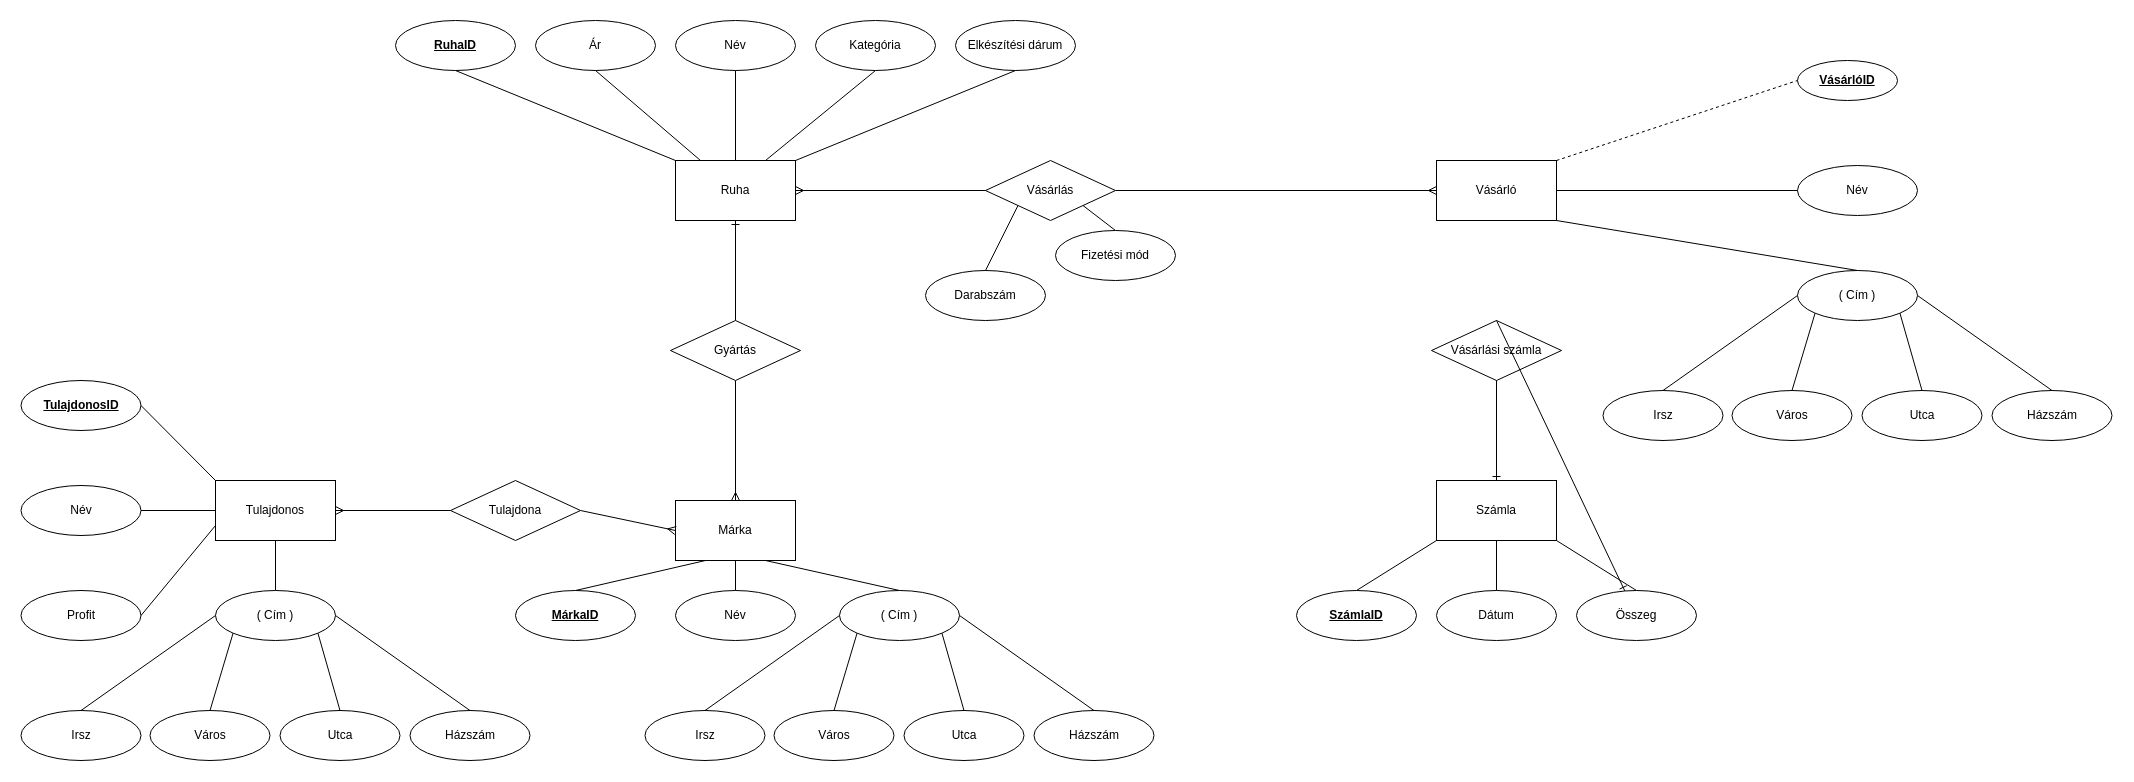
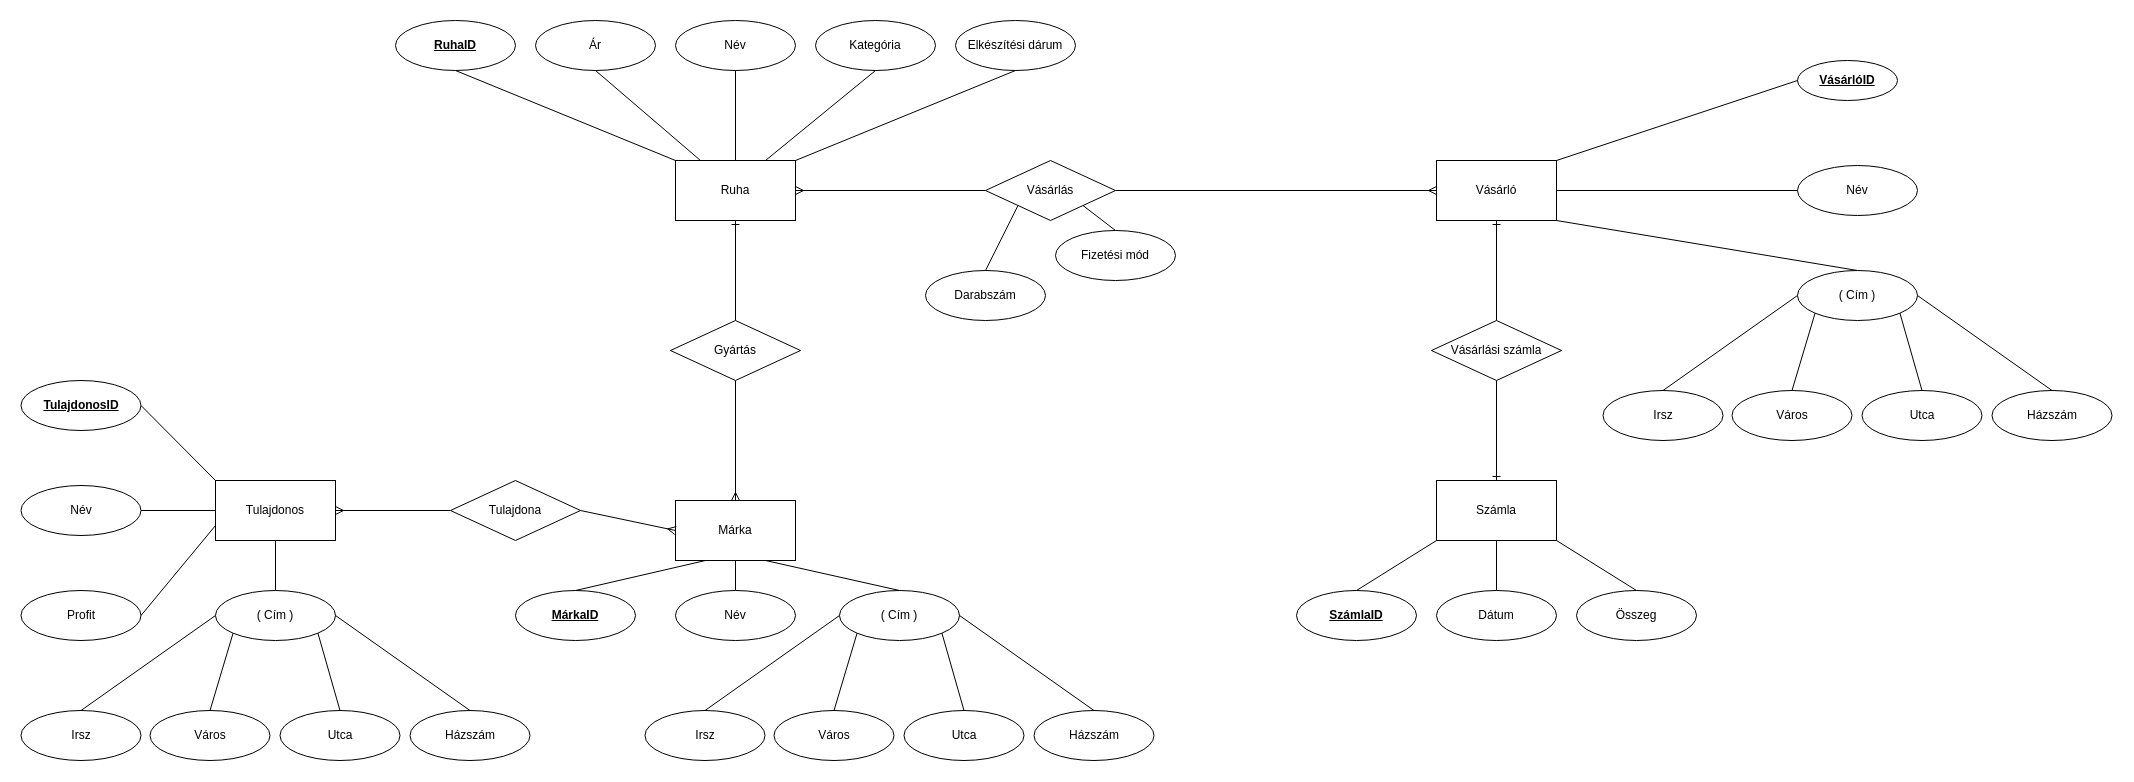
edge "VásárlóID" -- "Vásárló": style dashed -> solid
edge "Vásárlási számla" -> "Összeg": now "Vásárlási számla" -> "Vásárló"
